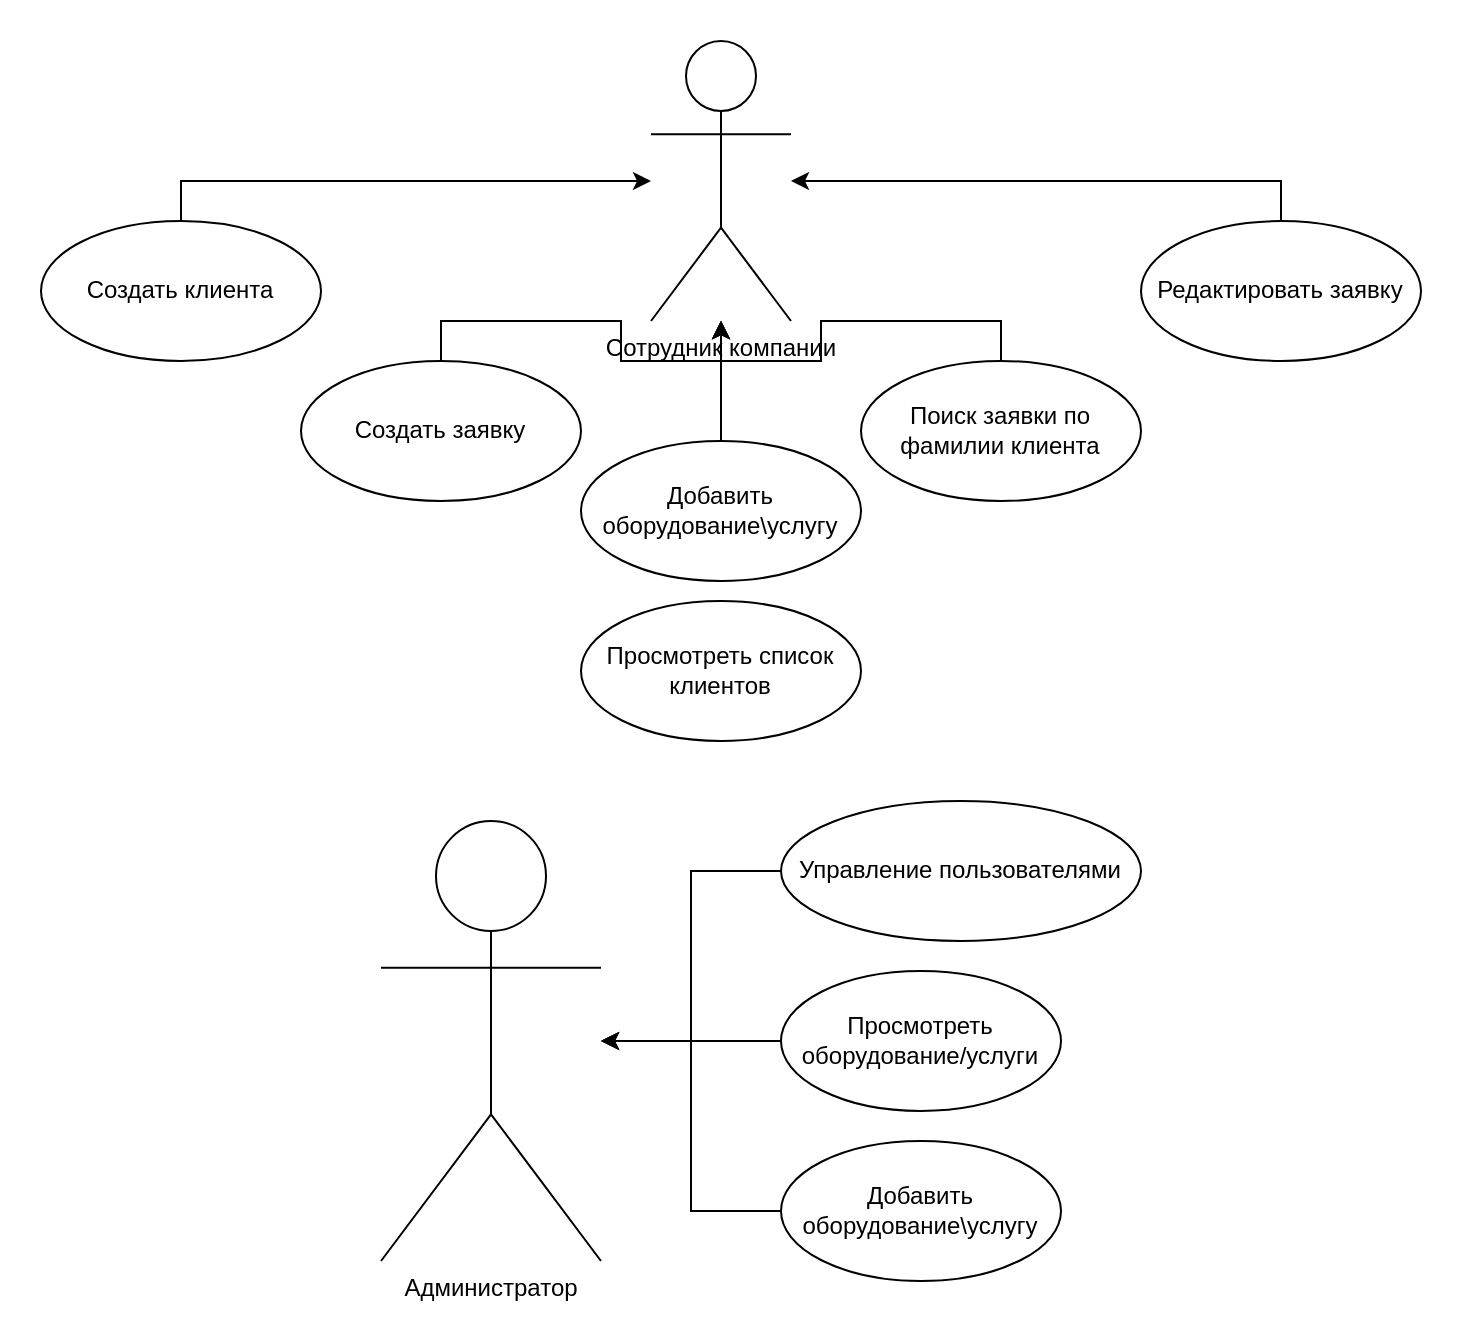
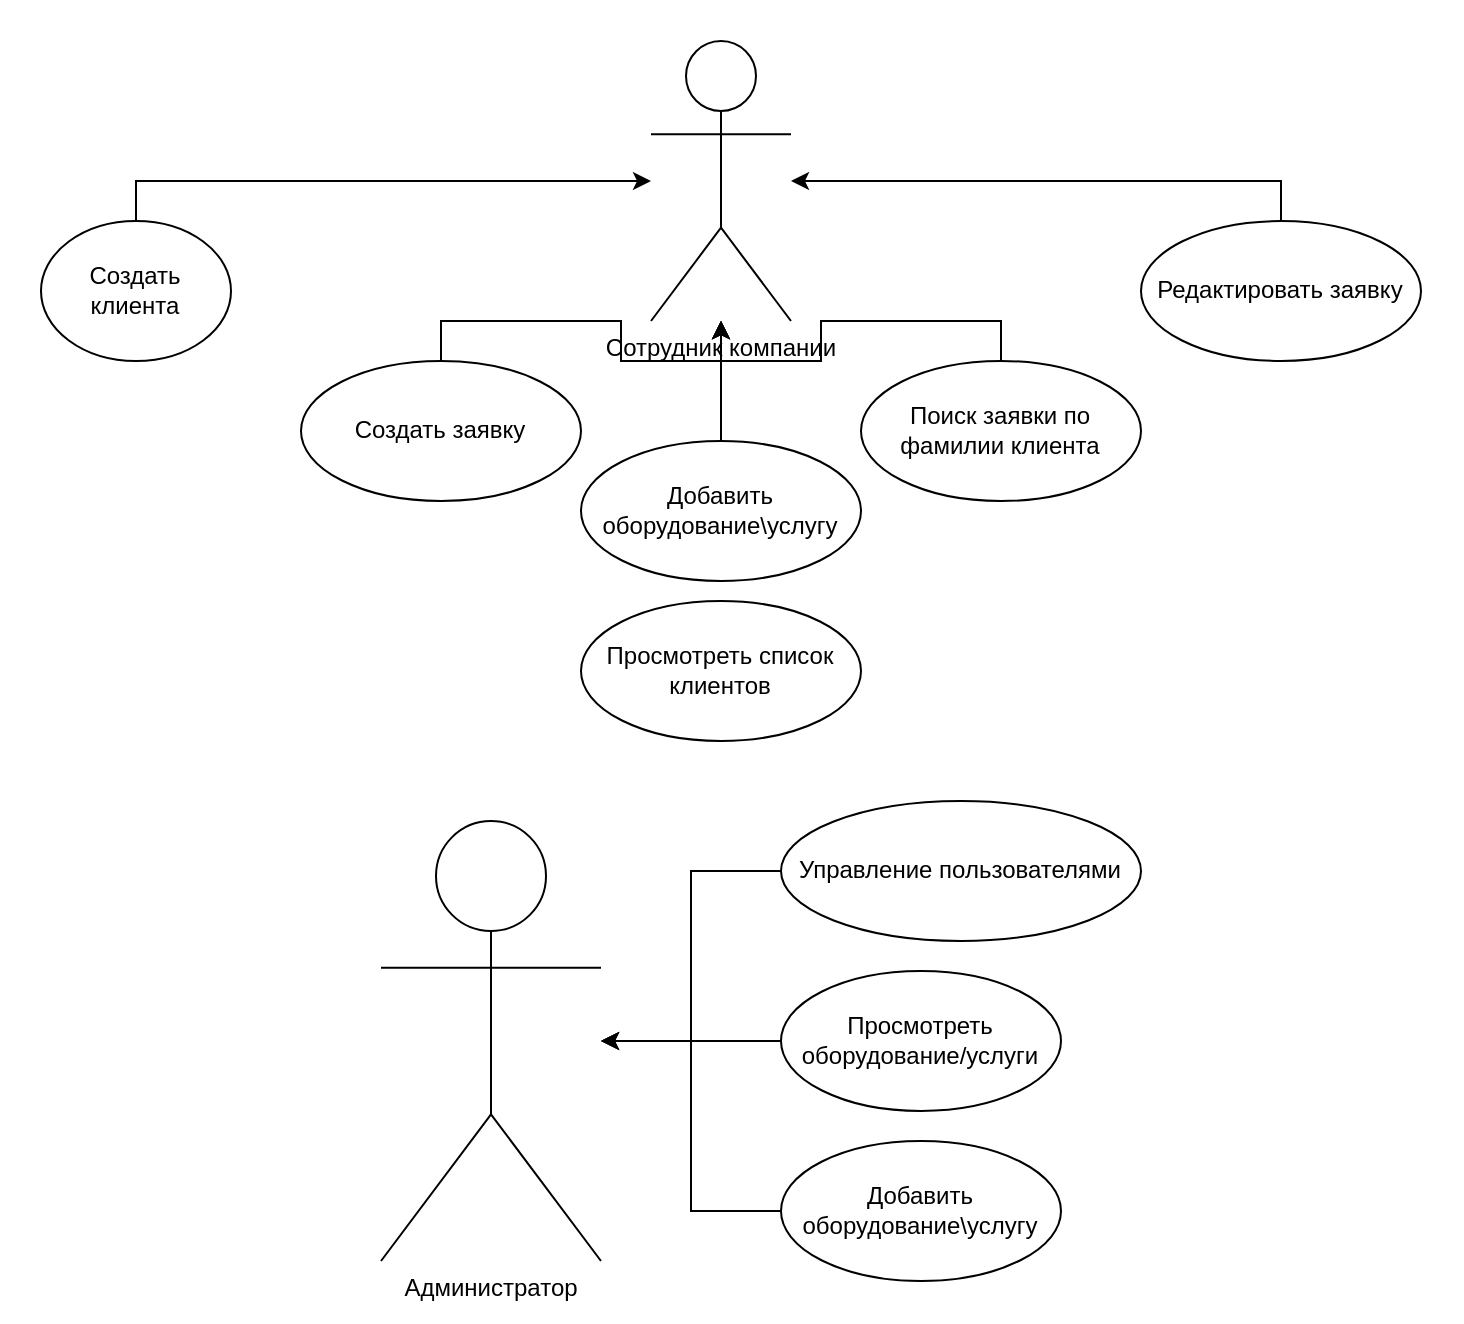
node "Создать клиента": size 280x140 -> 190x140
